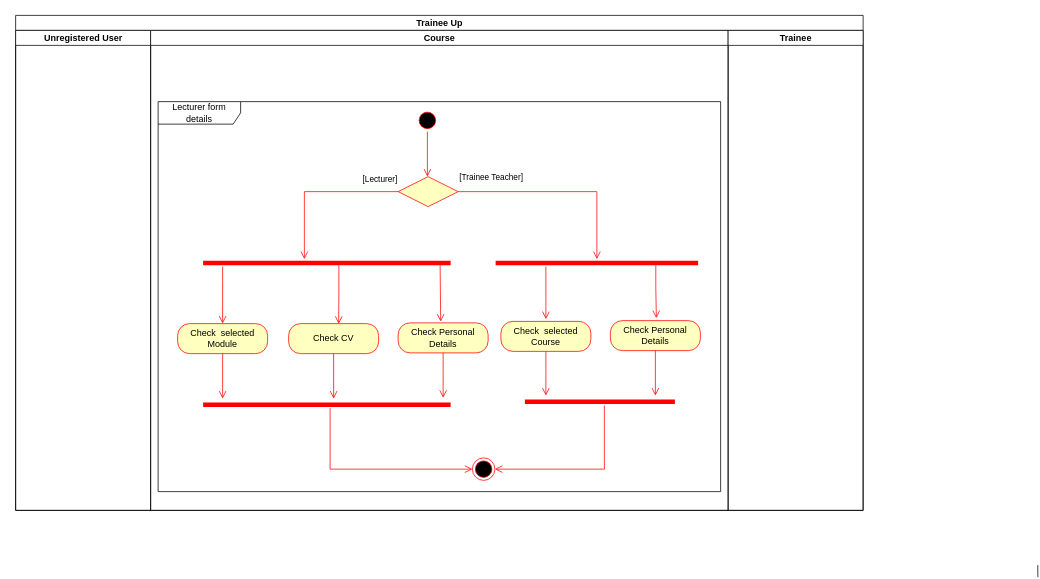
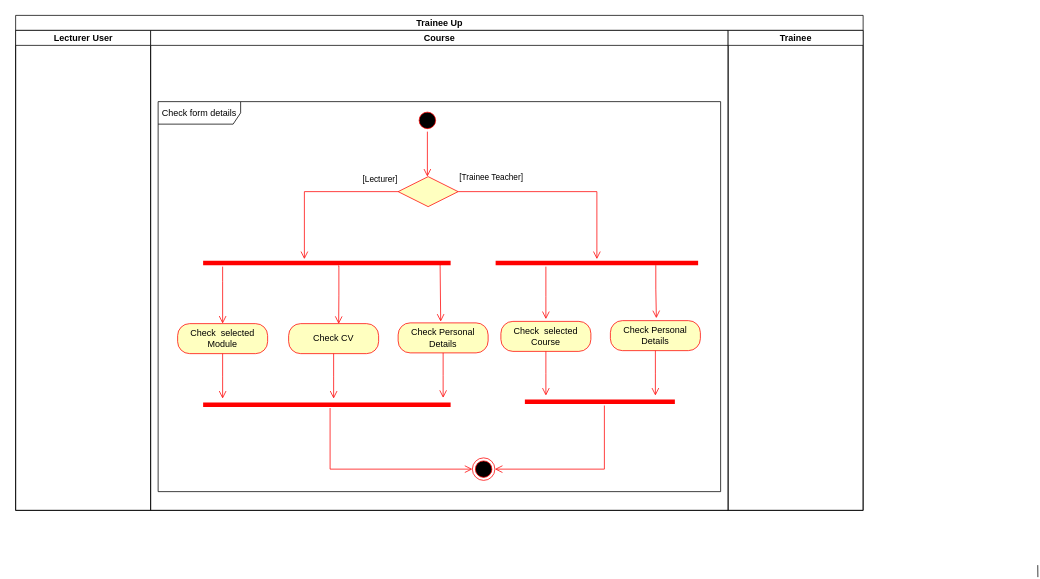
node "Unregistered User": label "Unregistered User" -> "Lecturer User"
node "Lecturer form details": label "Lecturer form details" -> "Check form details"
